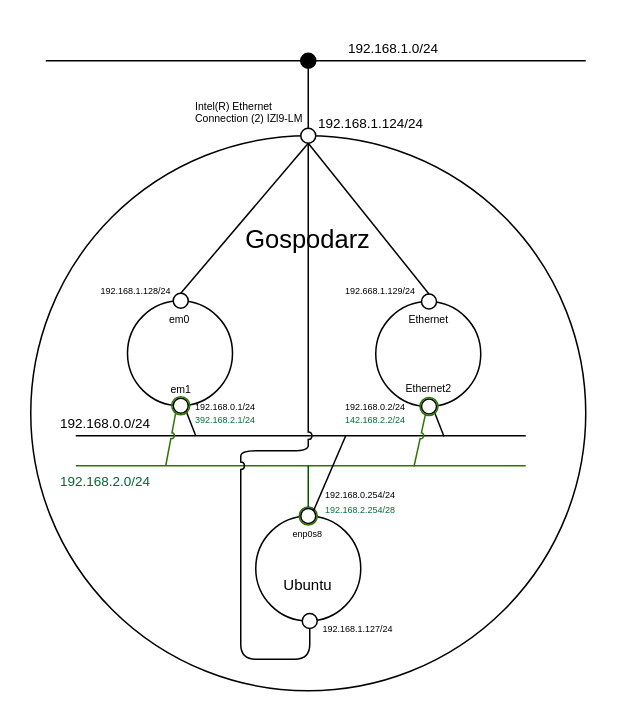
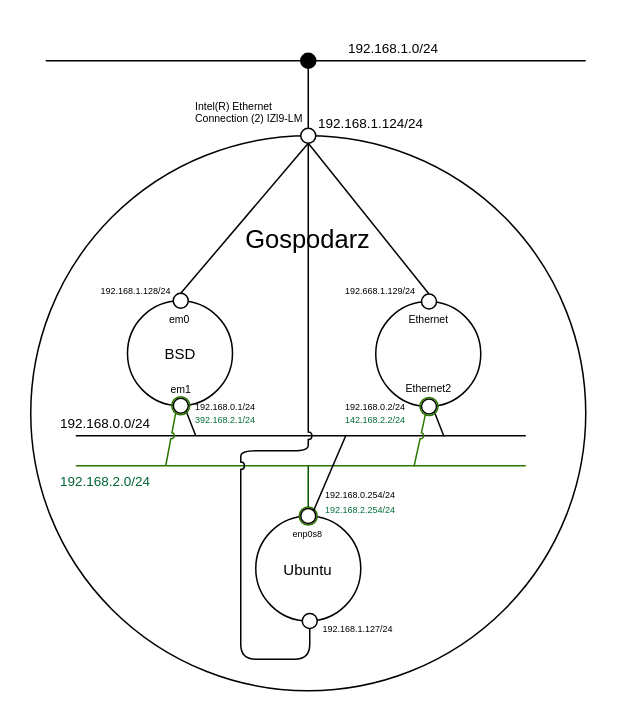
node "BSD": added
node "192.168.2.254/28": label "192.168.2.254/28" -> "192.168.2.254/24"
node "Ubuntu": moved (308, 584) -> (308, 569)
